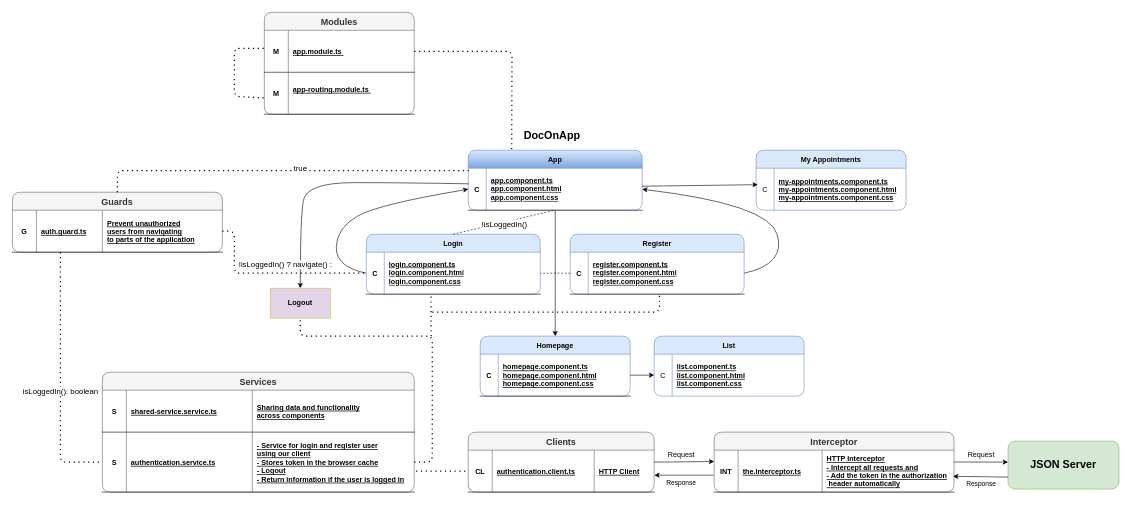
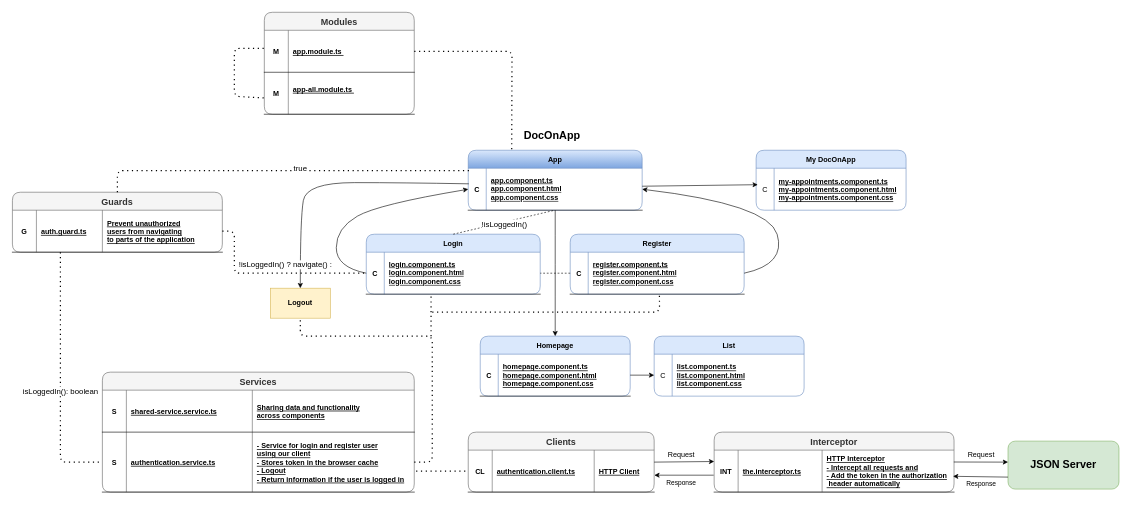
node "app-routing.module.ts": label "app-routing.module.ts" -> "app-all.module.ts"
node "My Appointments": label "My Appointments" -> "My DocOnApp"
node "Logout": fillcolor #e1d5e7 -> #fff2cc
